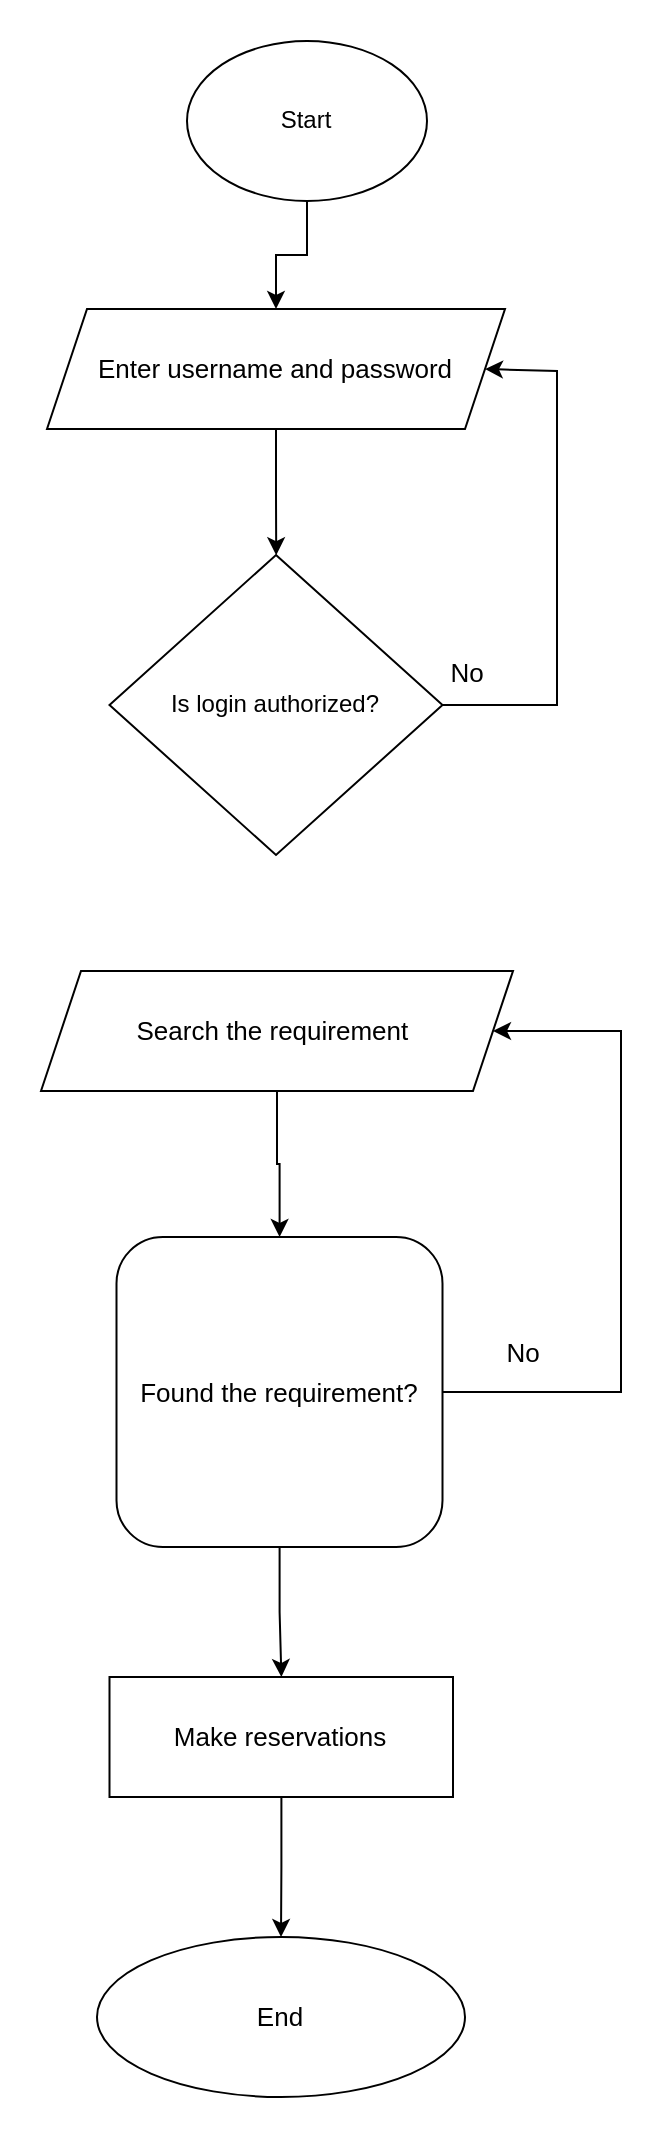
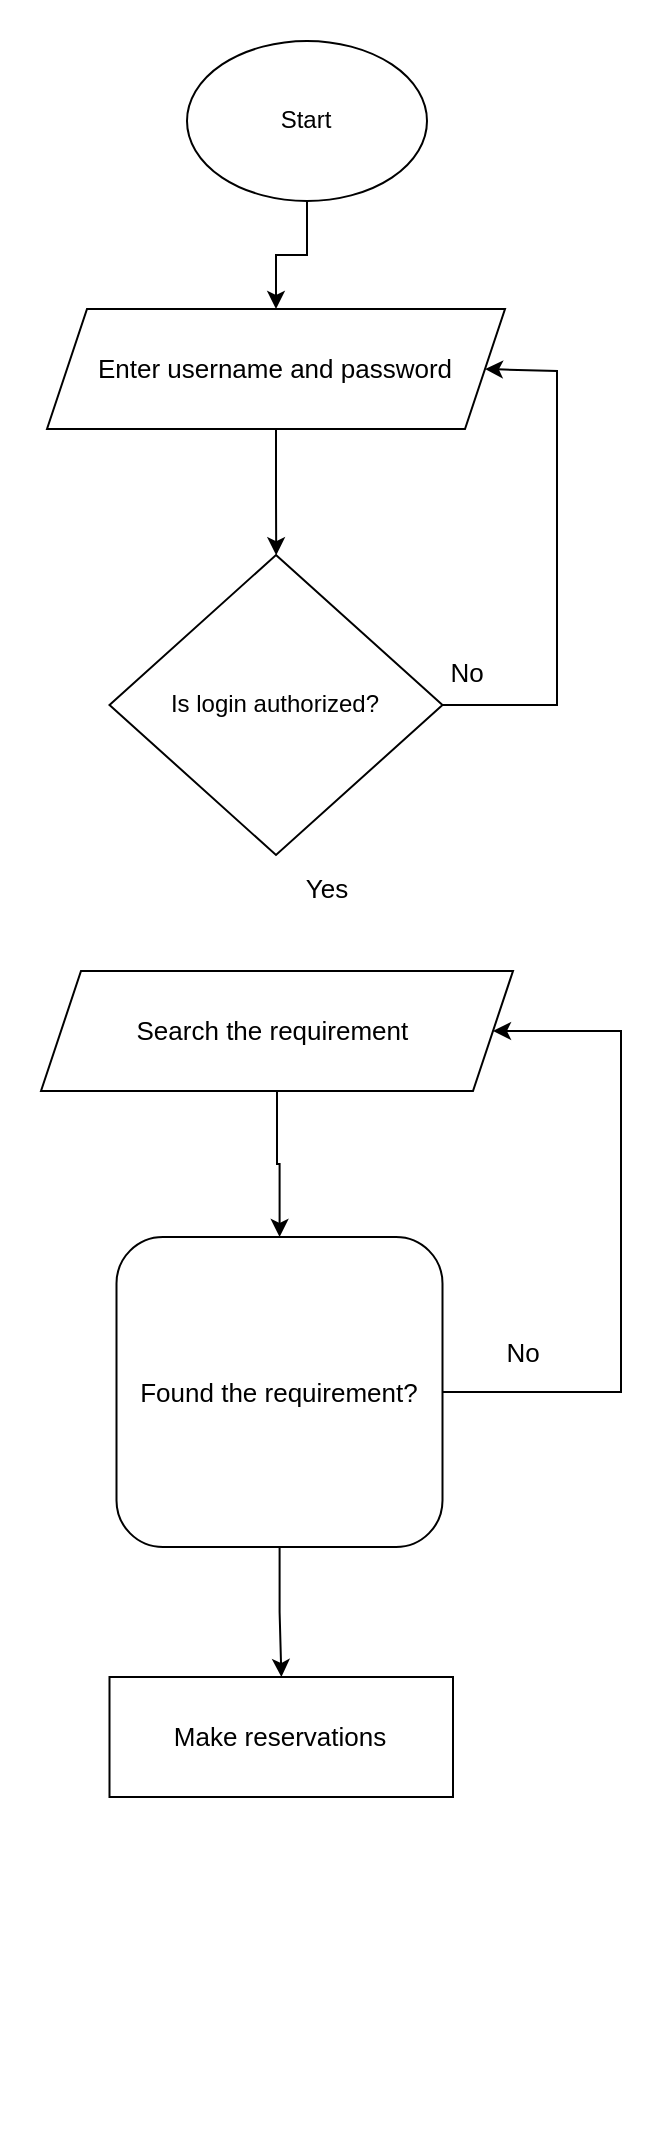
node "Yes": added
edge "Make reservations" -> "End": removed
node "End": removed
